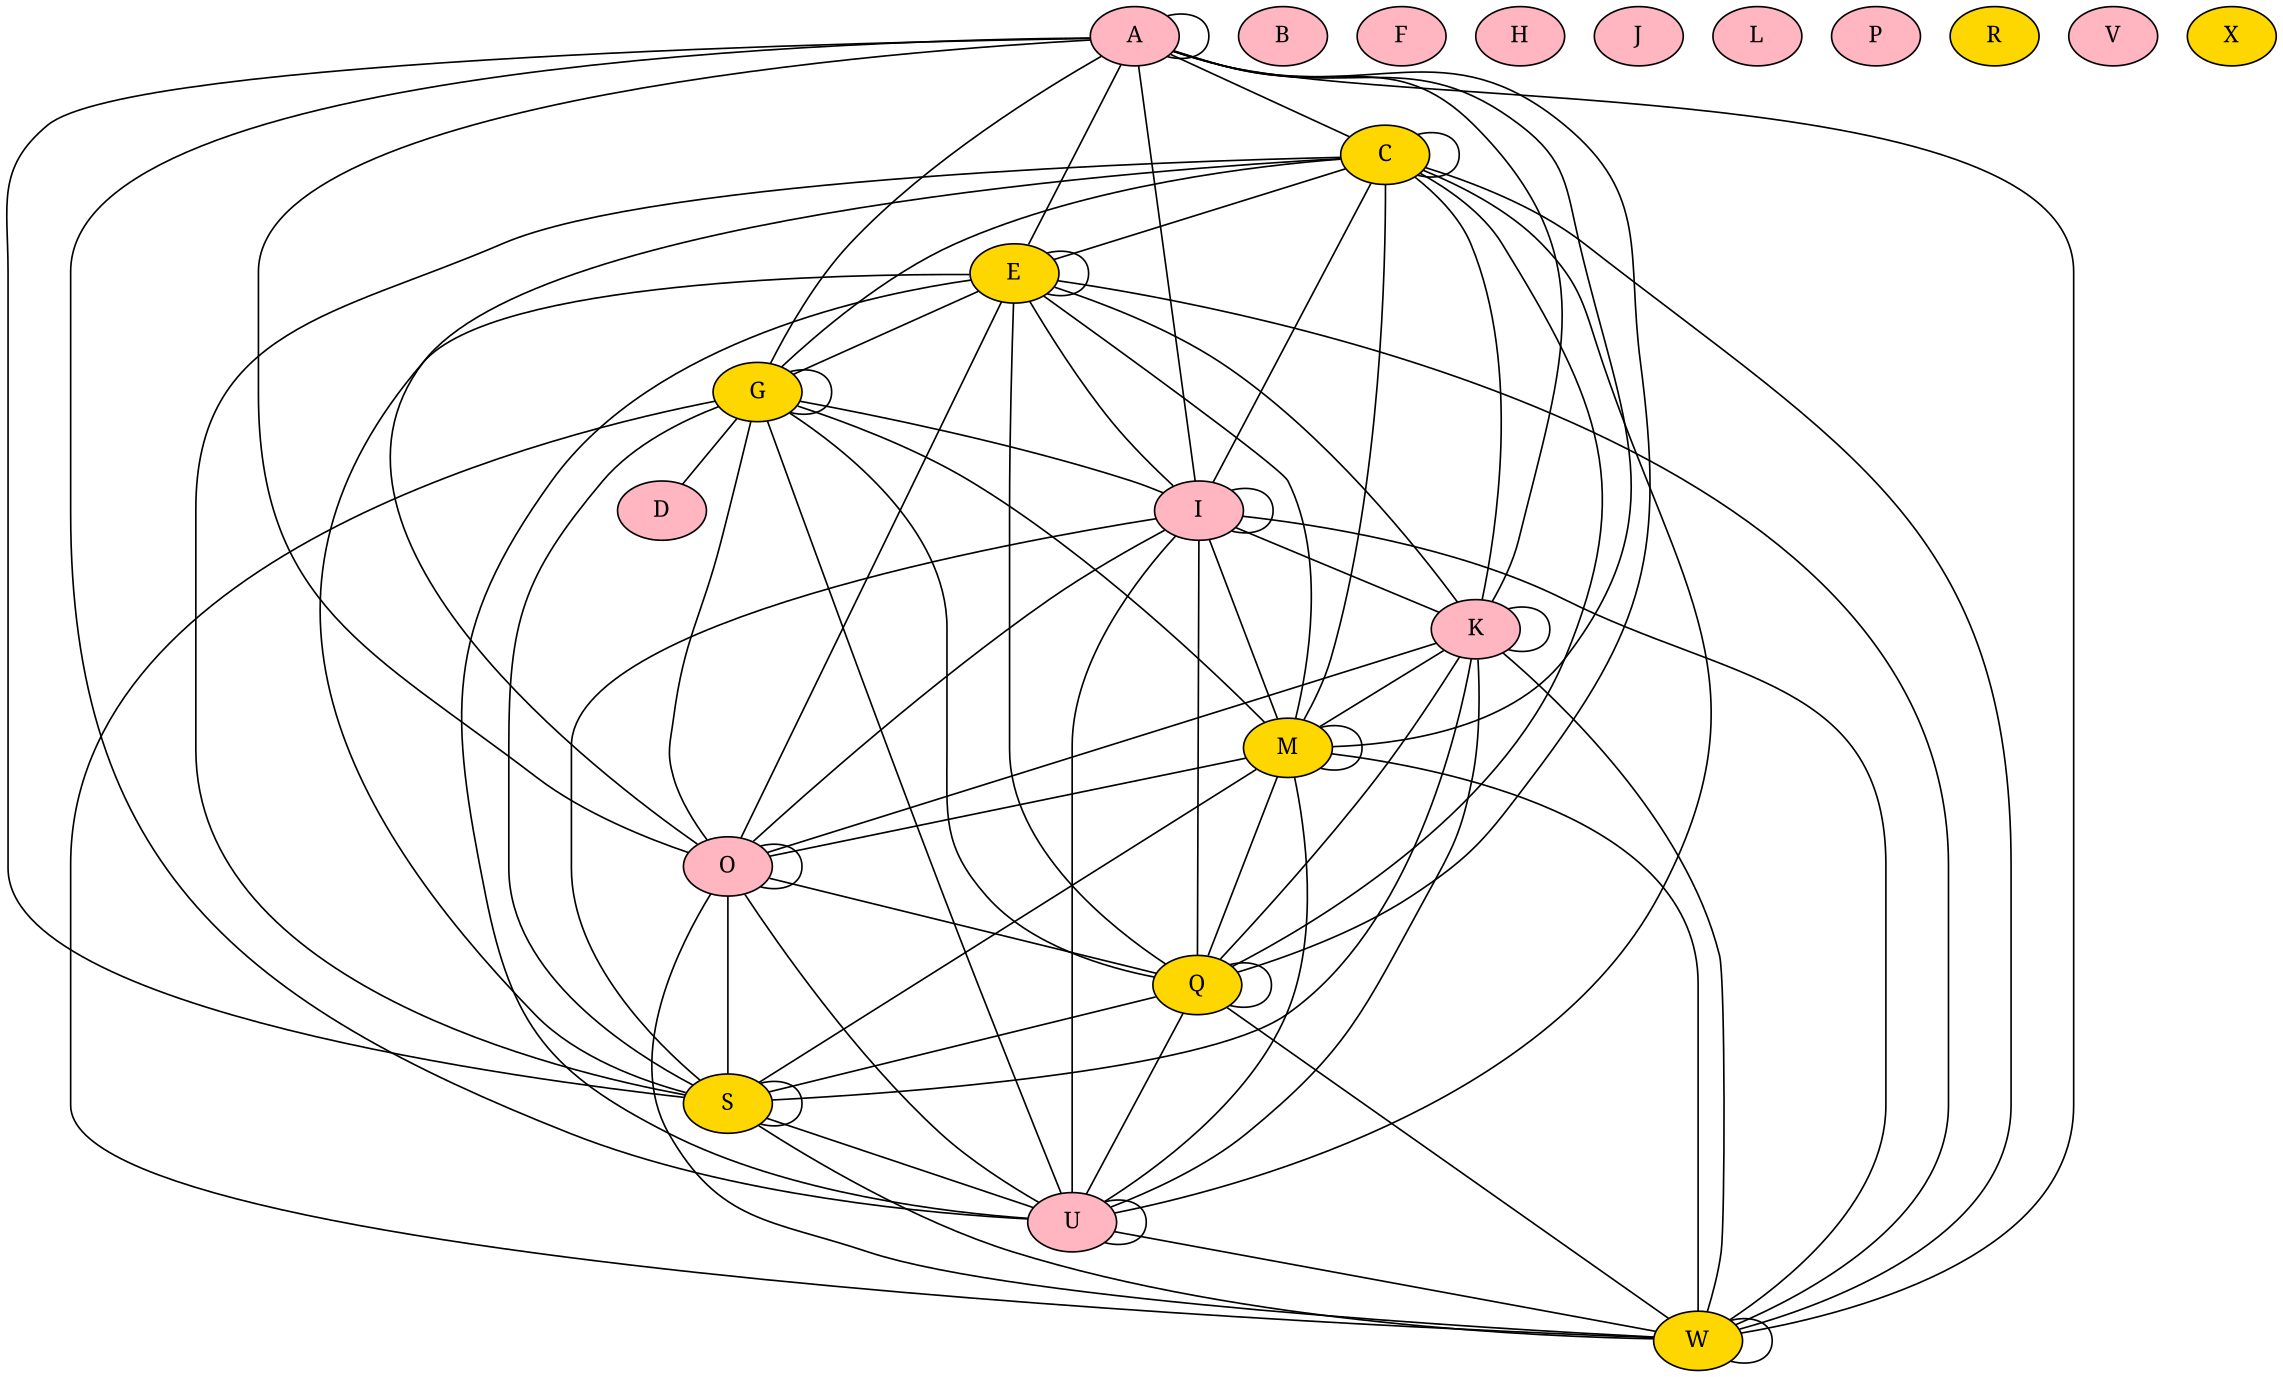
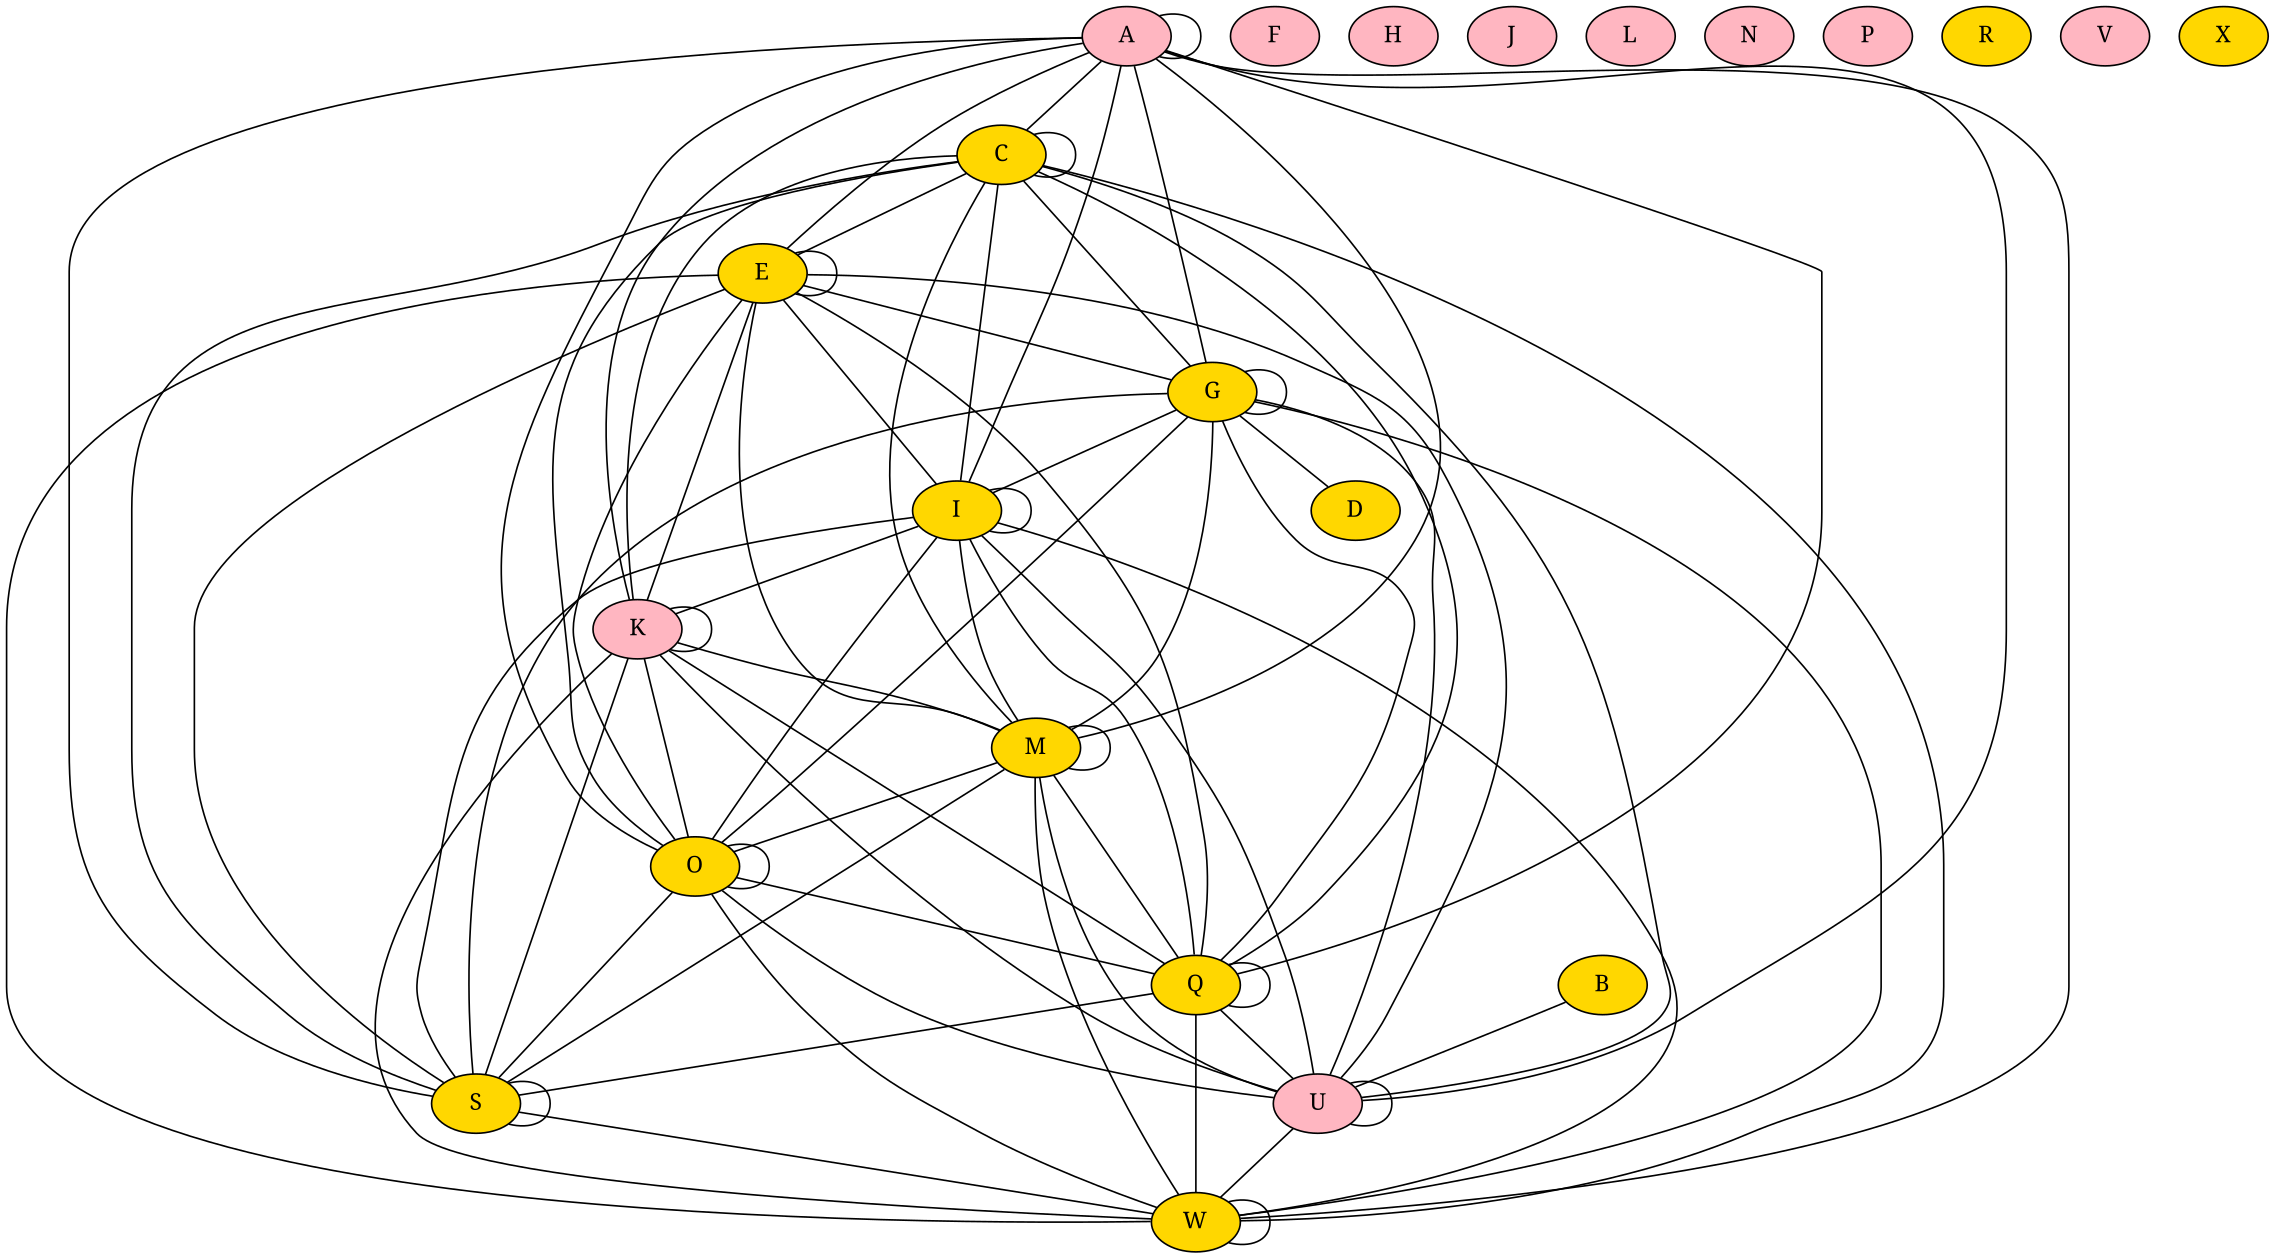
node "B": fillcolor lightpink -> gold
node "N": added
node "D": fillcolor lightpink -> gold
node "I": fillcolor lightpink -> gold
node "O": fillcolor lightpink -> gold
edge "S" -- "U": now "B" -- "U"
